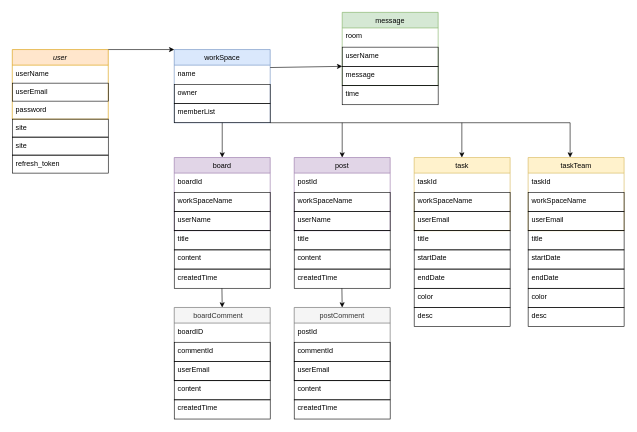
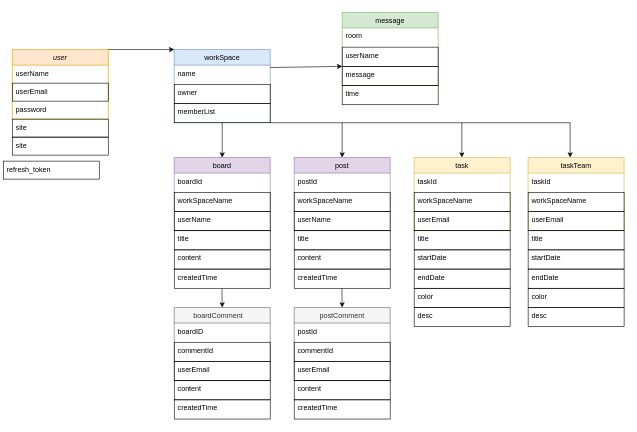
node "refresh_token": moved (60, 164) -> (51, 170)
